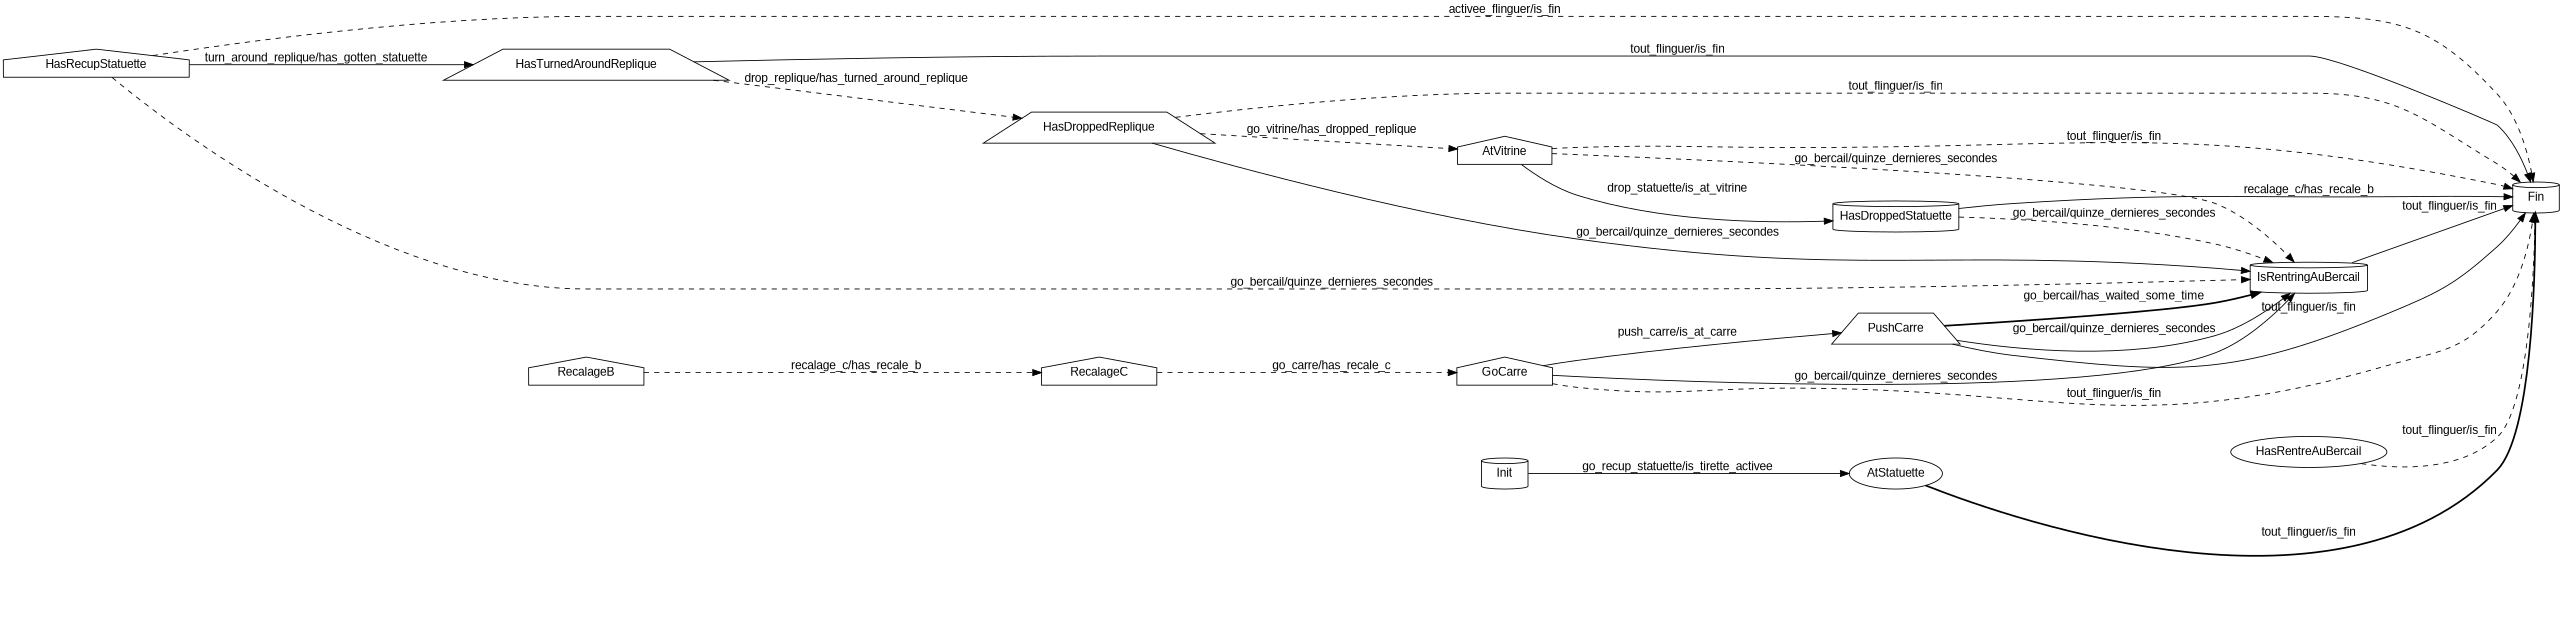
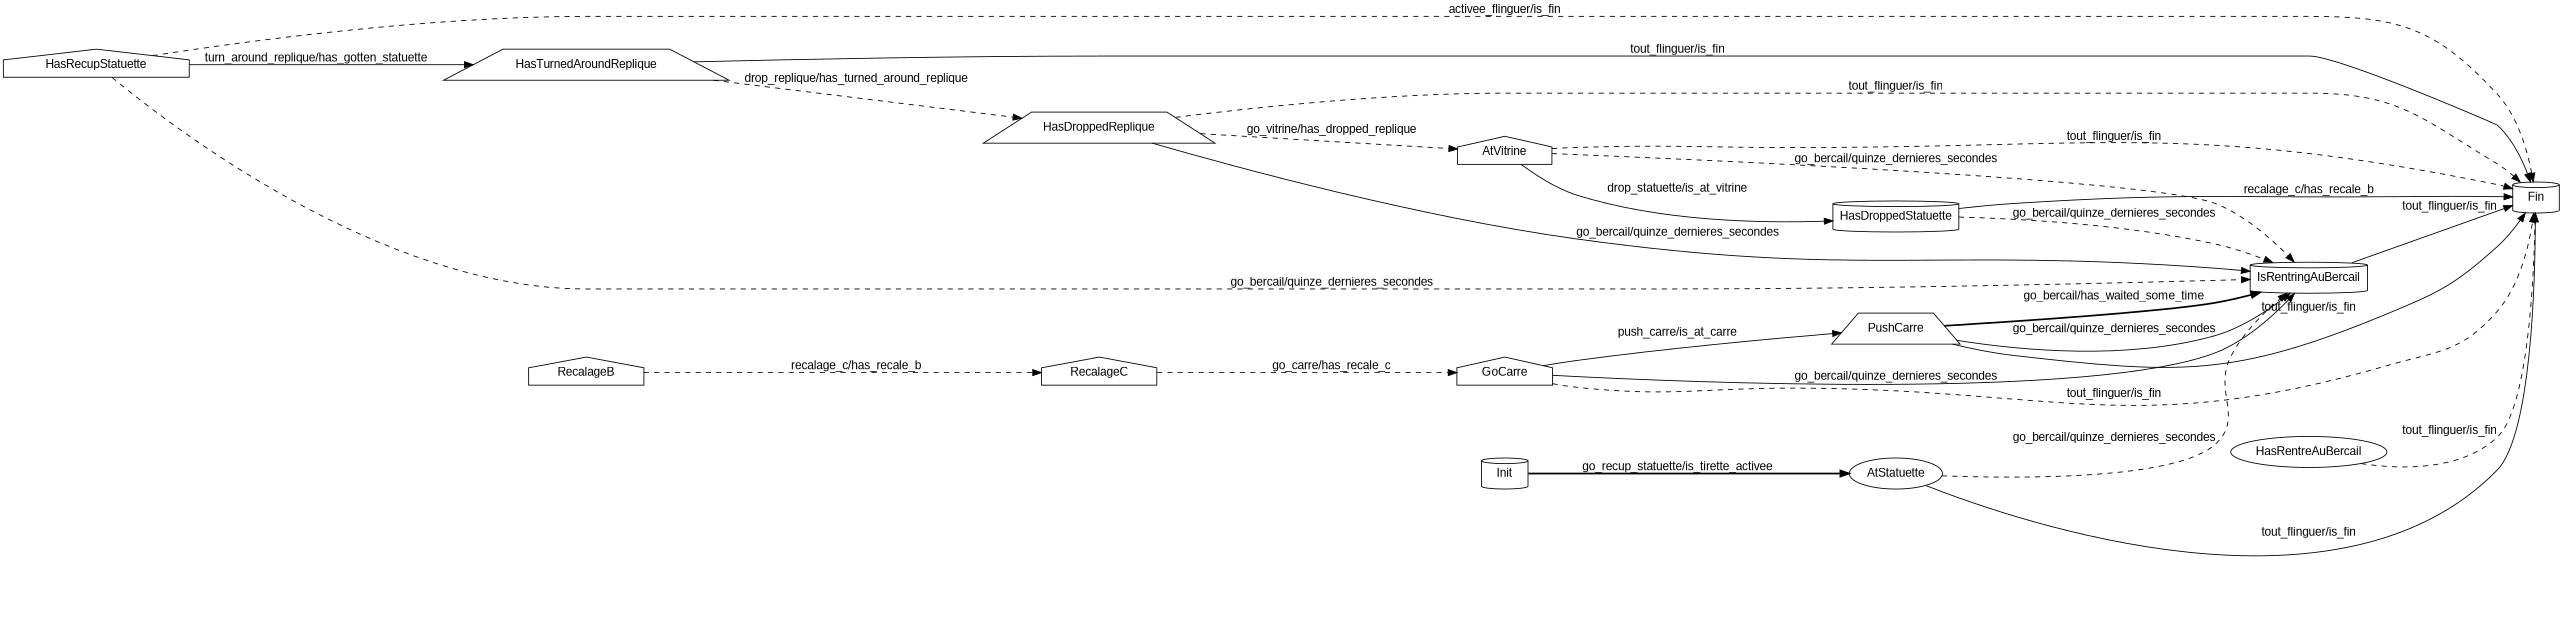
edge "AtStatuette" -> "IsRentringAuBercail": added, label "go_bercail/quinze_dernieres_secondes"
edge "Init" -> "AtStatuette": style solid -> bold
edge "AtStatuette" -> "Fin": style bold -> solid
